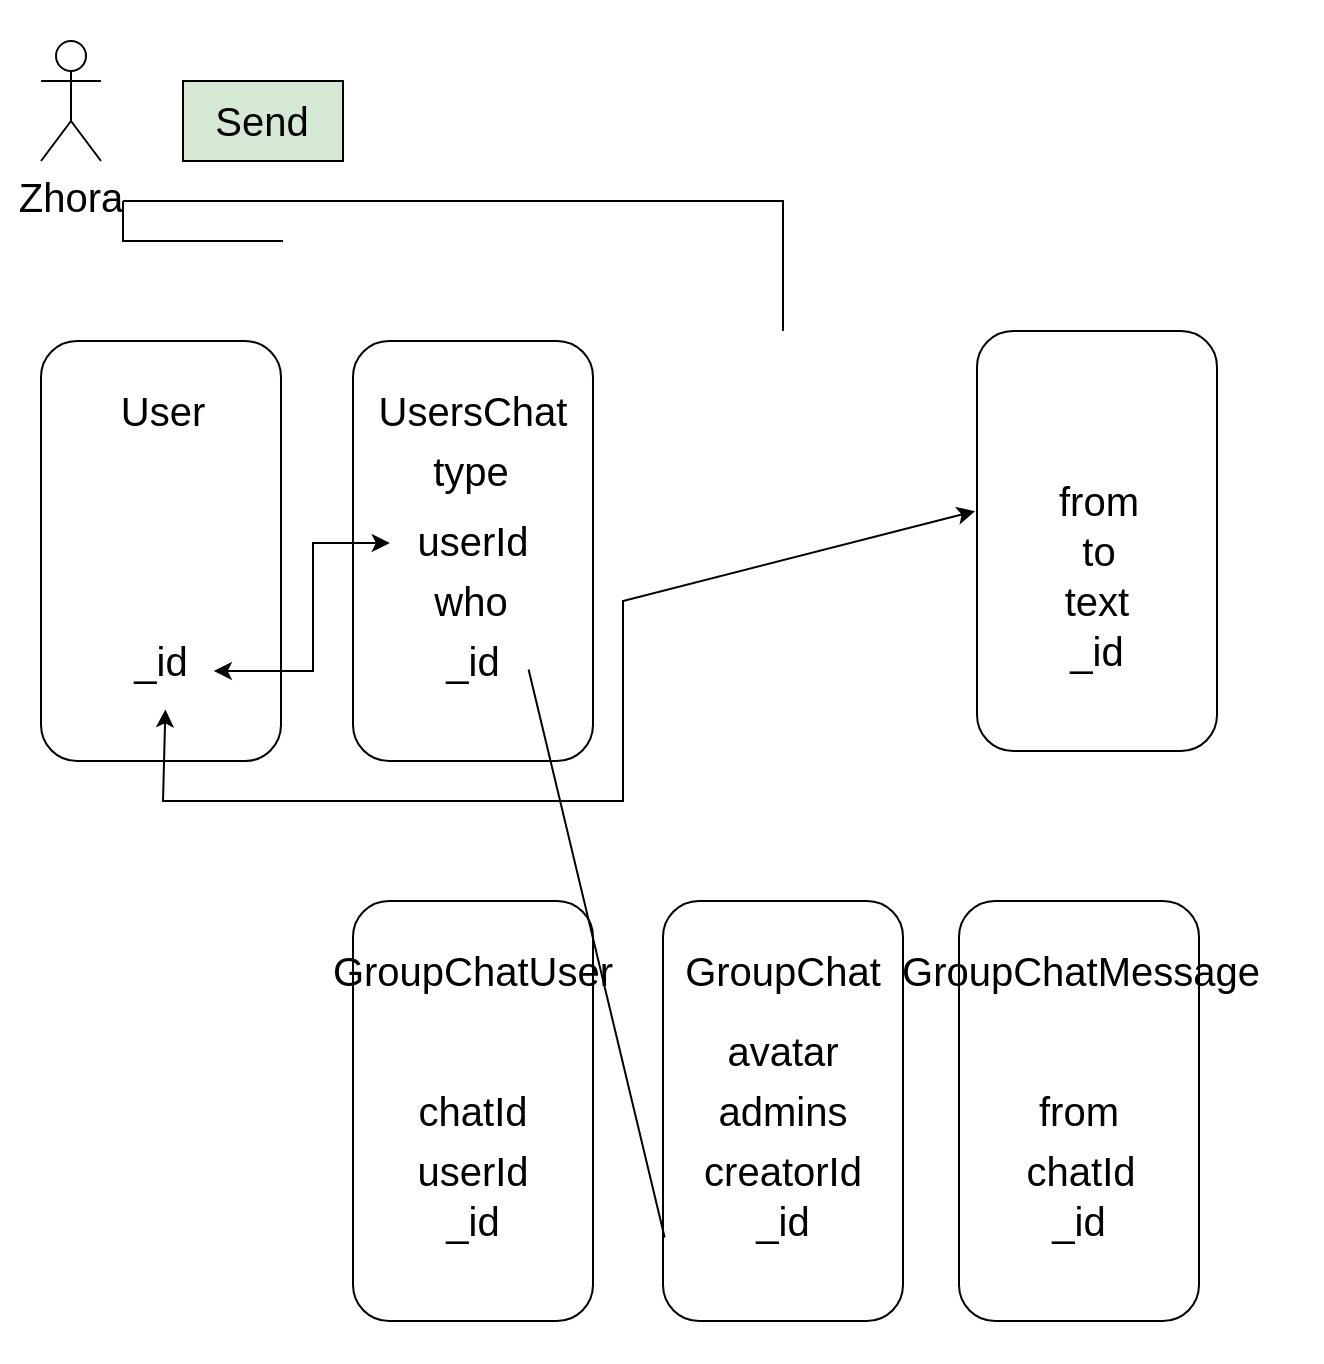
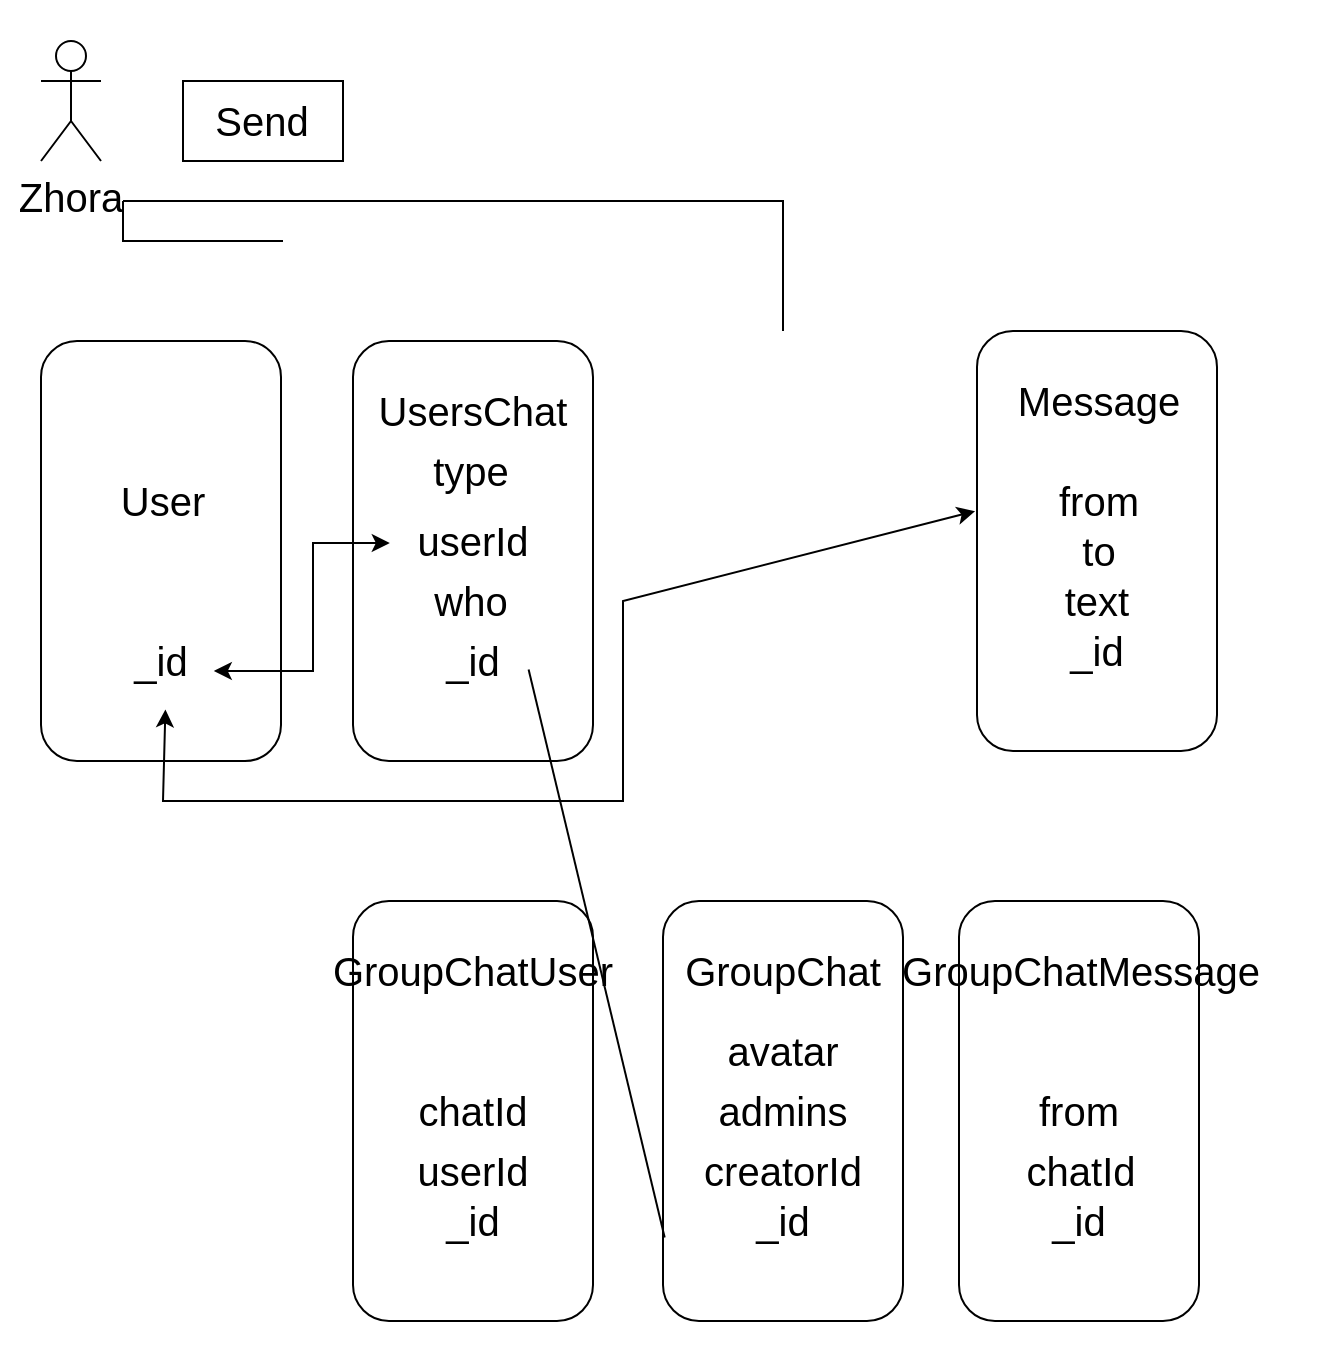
node "Send": fillcolor #d5e8d4 -> #ffffff
node "Message": added
node "User": moved (163, 411) -> (163, 501)
